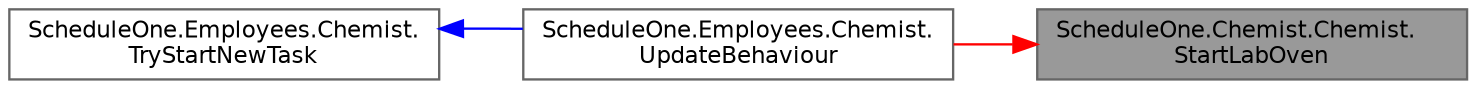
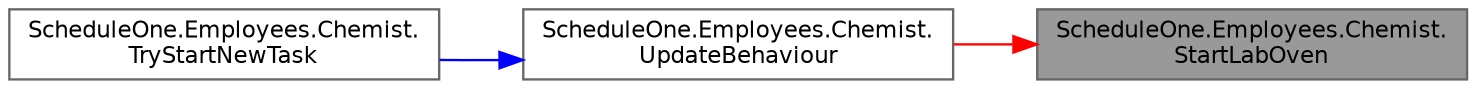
edge "ScheduleOne.Employees.Chemist. UpdateBehaviour" -> "ScheduleOne.Employees.Chemist. TryStartNewTask": reversed
node "ScheduleOne.Chemist.Chemist. StartLabOven": label "ScheduleOne.Chemist.Chemist. StartLabOven" -> "ScheduleOne.Employees.Chemist. StartLabOven"
